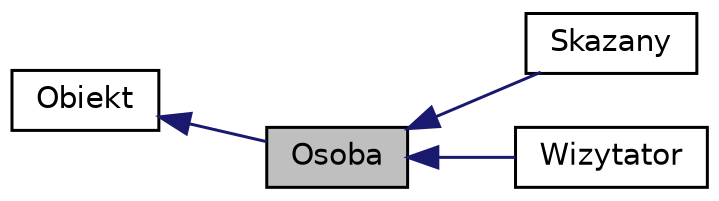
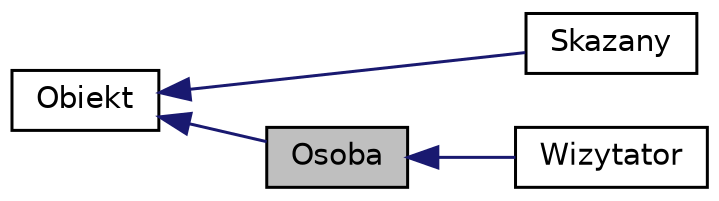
edge "Skazany" -> "Osoba": now "Skazany" -> "Obiekt"
